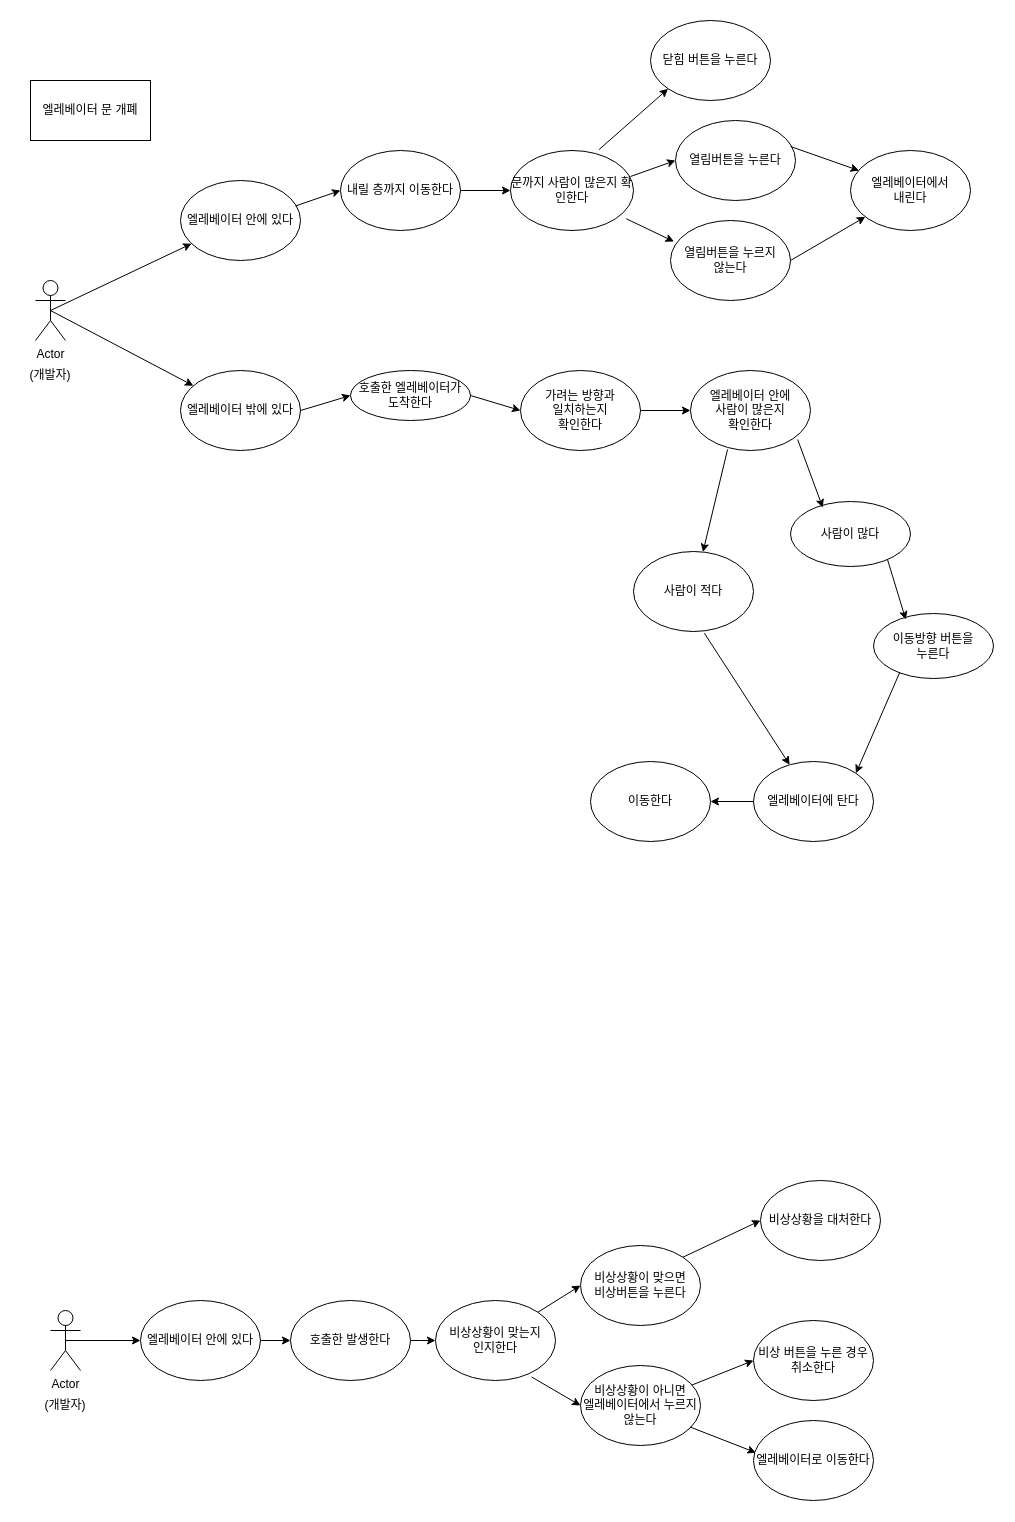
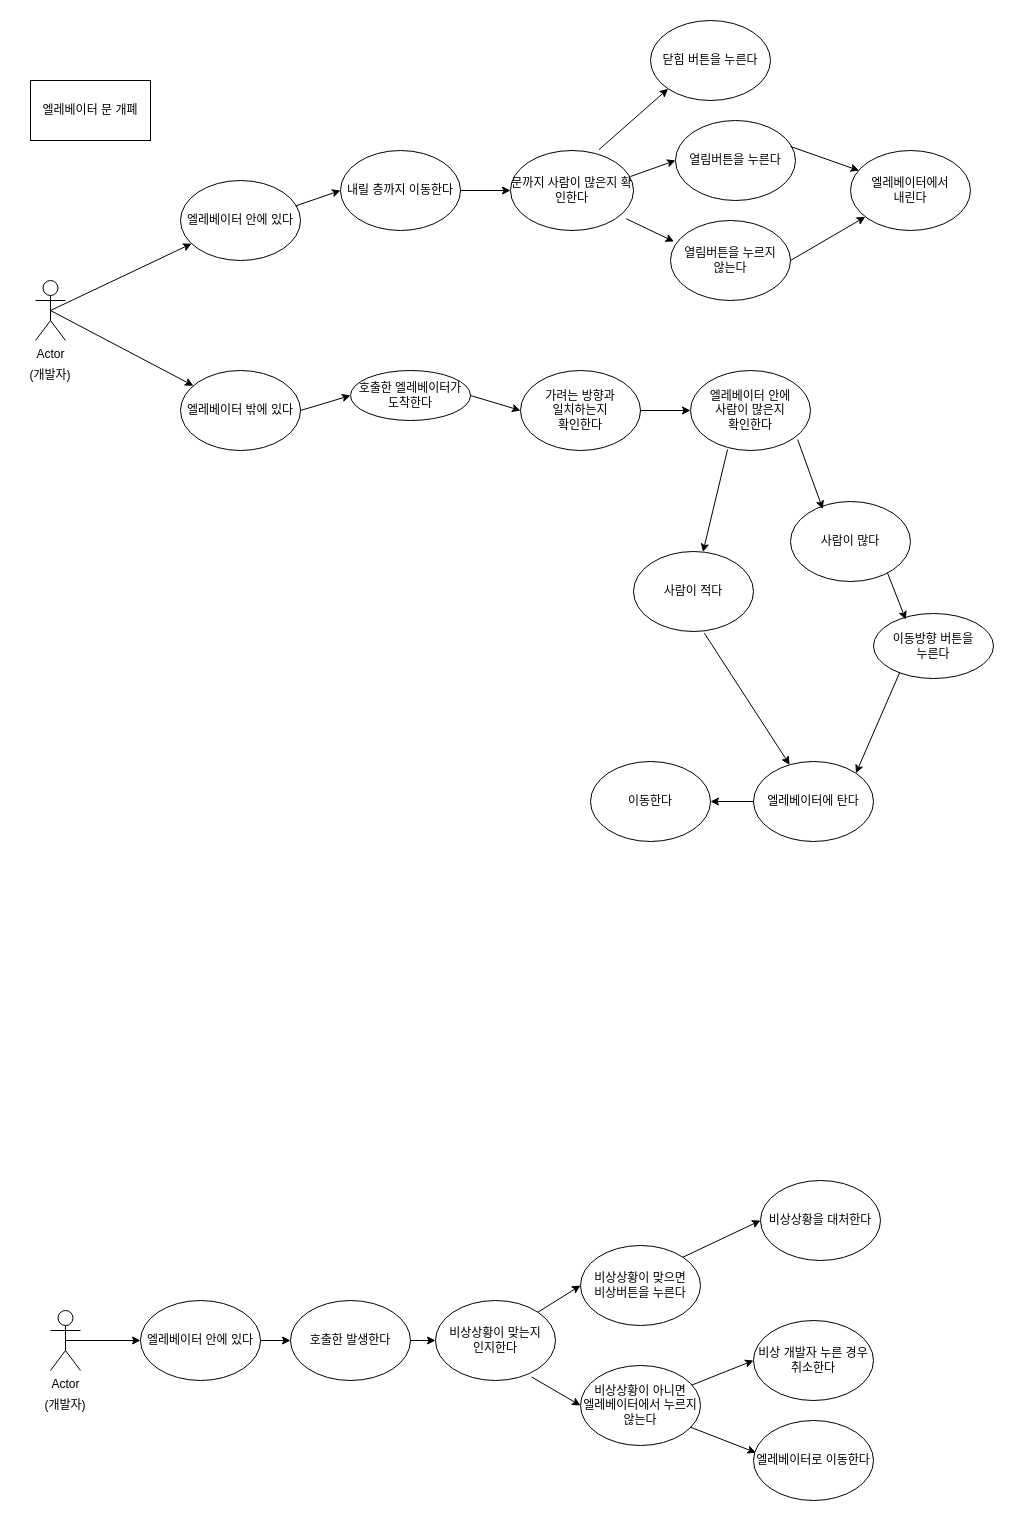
node "사람이 많다": size 120x65 -> 120x80
node "비상 버튼을 누른 경우 취소한다": label "비상 버튼을 누른 경우 취소한다" -> "비상 개발자 누른 경우 취소한다"
